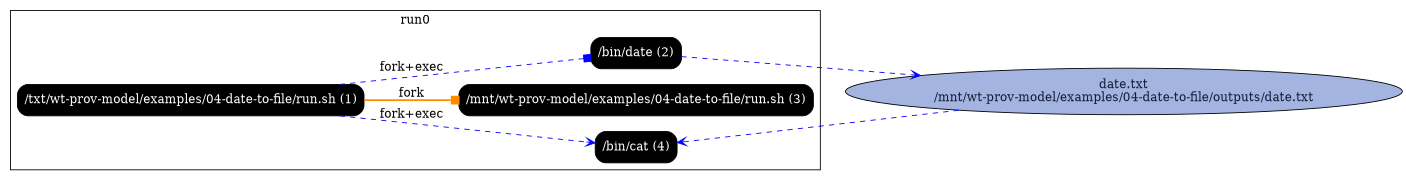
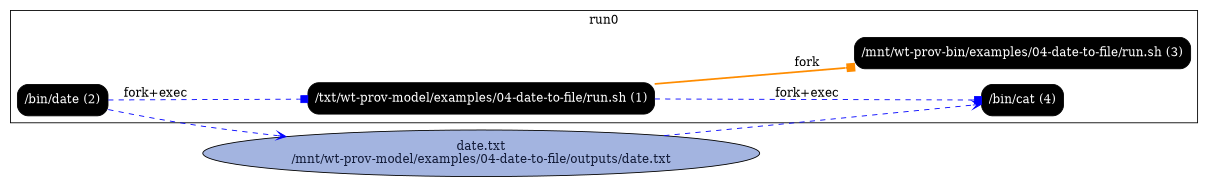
edge "/txt/wt-prov-model/examples/04-date-to-file/run.sh (1)" -> "/bin/date (2)": reversed
node "/mnt/wt-prov-model/examples/04-date-to-file/run.sh (3)": label "/mnt/wt-prov-model/examples/04-date-to-file/run.sh (3)" -> "/mnt/wt-prov-bin/examples/04-date-to-file/run.sh (3)"
edge "/txt/wt-prov-model/examples/04-date-to-file/run.sh (1)" -> "/bin/cat (4)": arrowhead vee -> box
